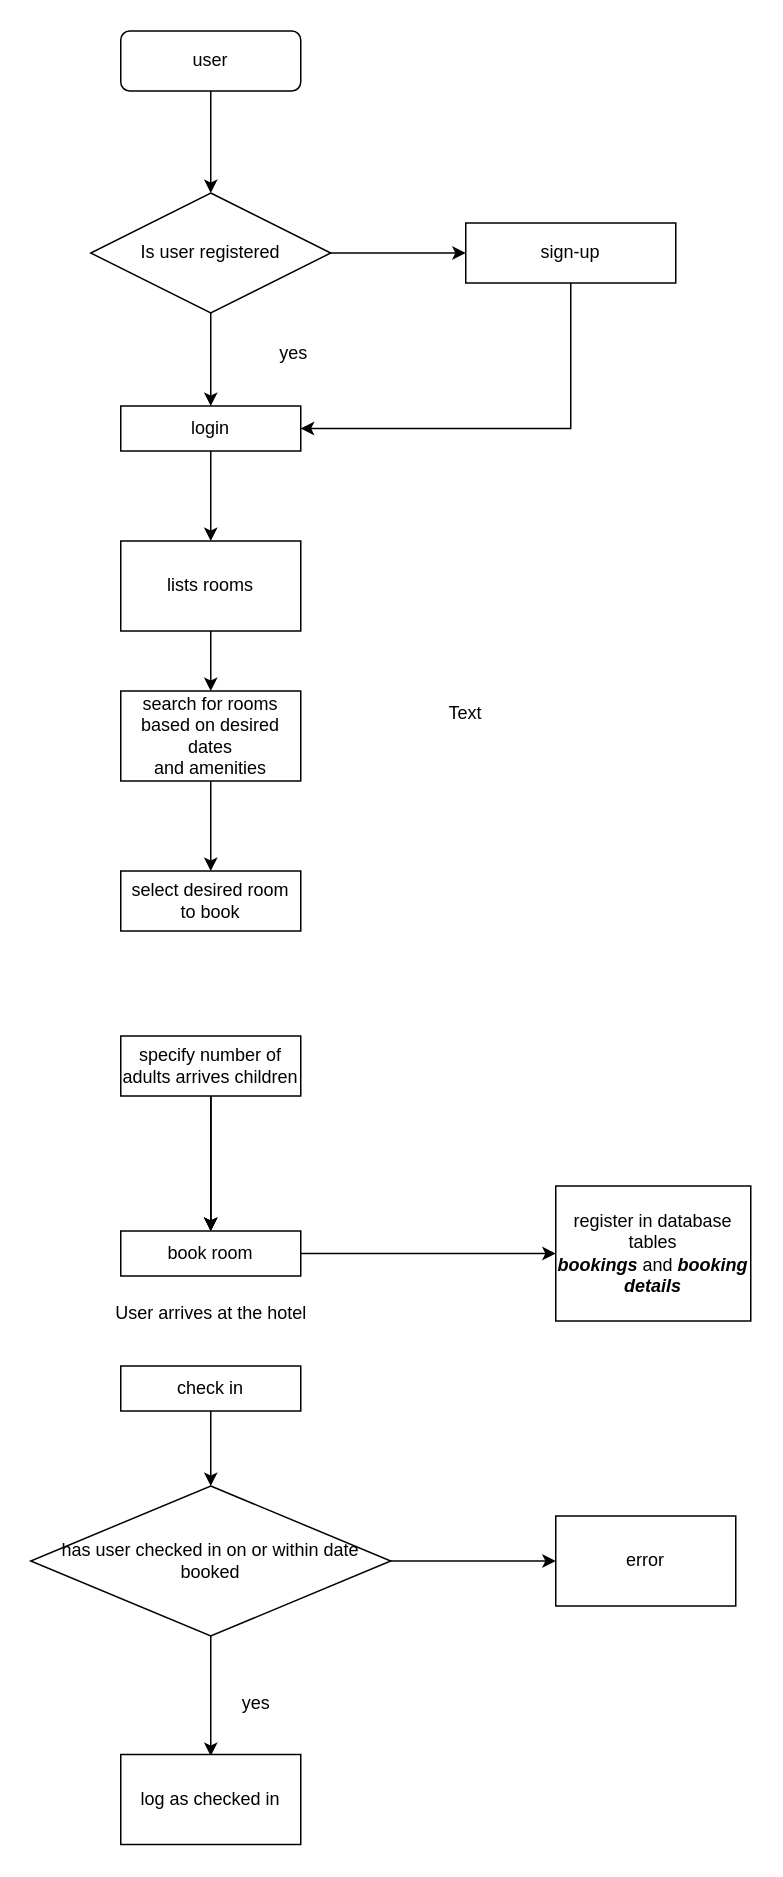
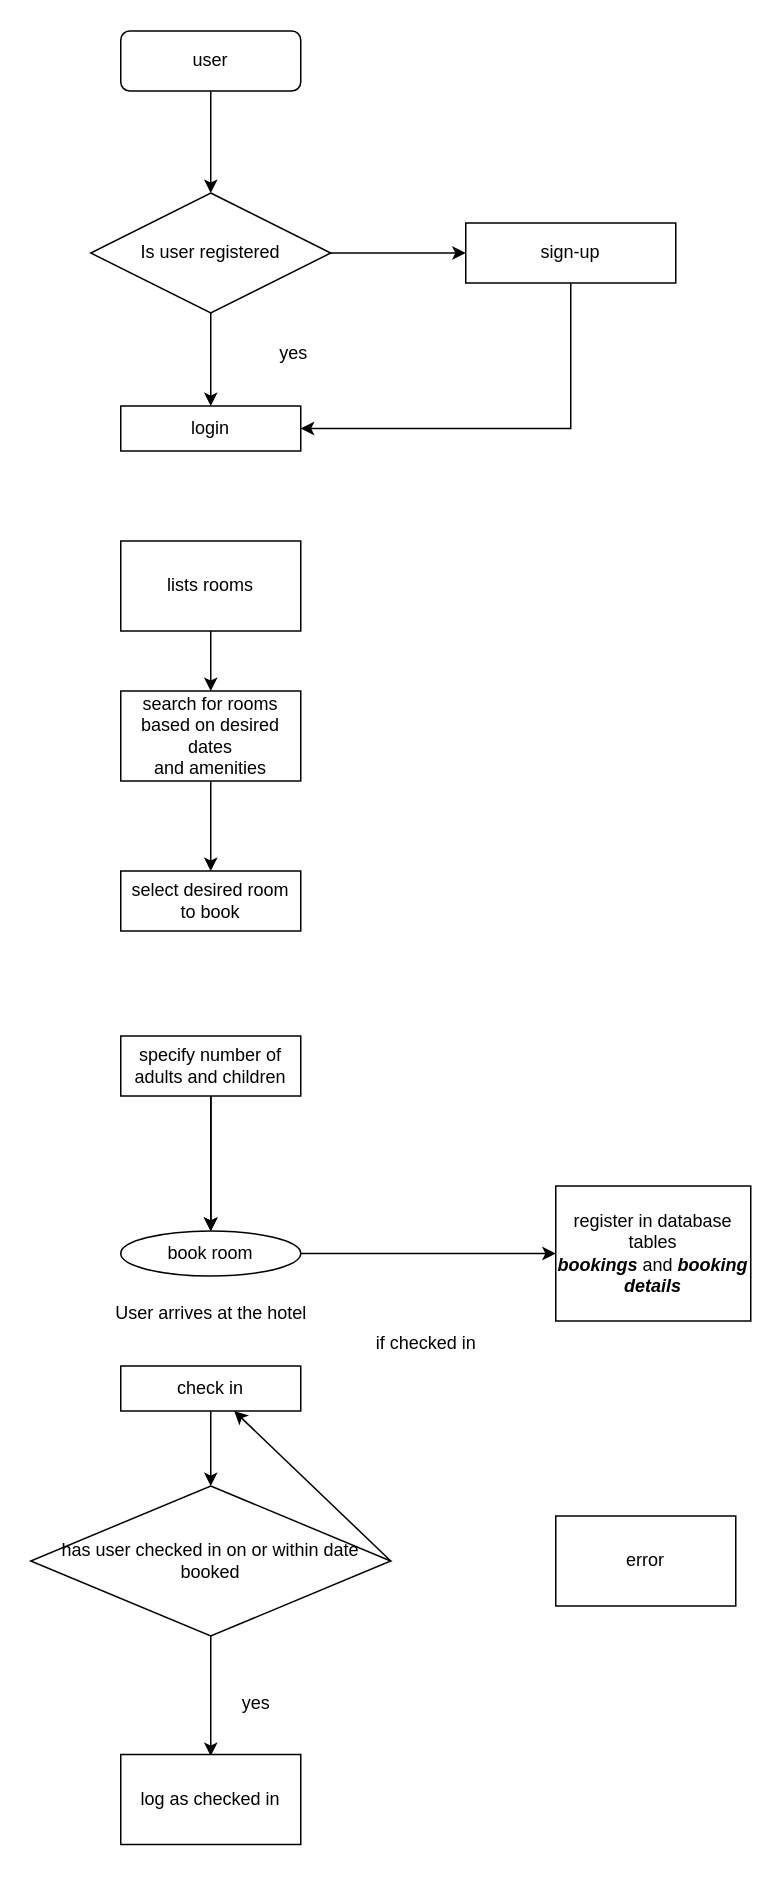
edge "login" -> "lists rooms": removed
node "Text": removed
node "specify number of adults arrives children": label "specify number of adults arrives children" -> "specify number of adults and children"
node "book room": shape rectangle -> ellipse
node "if checked in": added
edge "has user checked in on or within date booked" -> "error": now "has user checked in on or within date booked" -> "check in"
